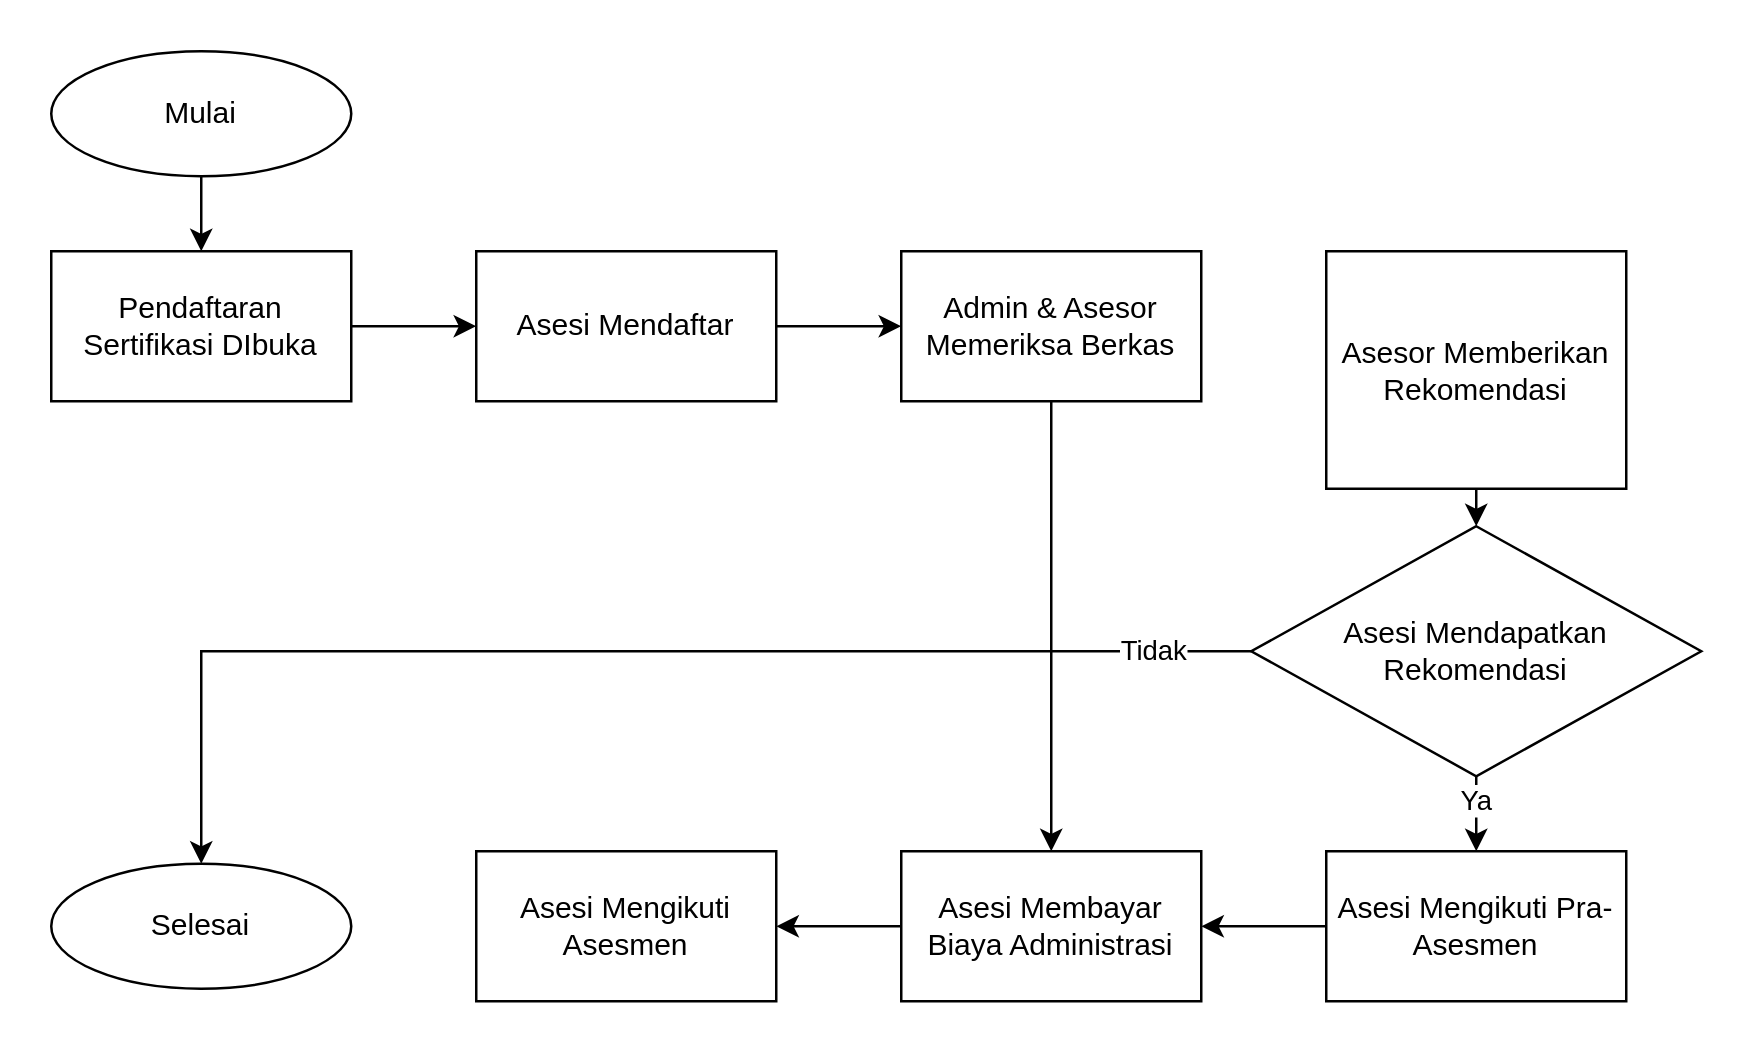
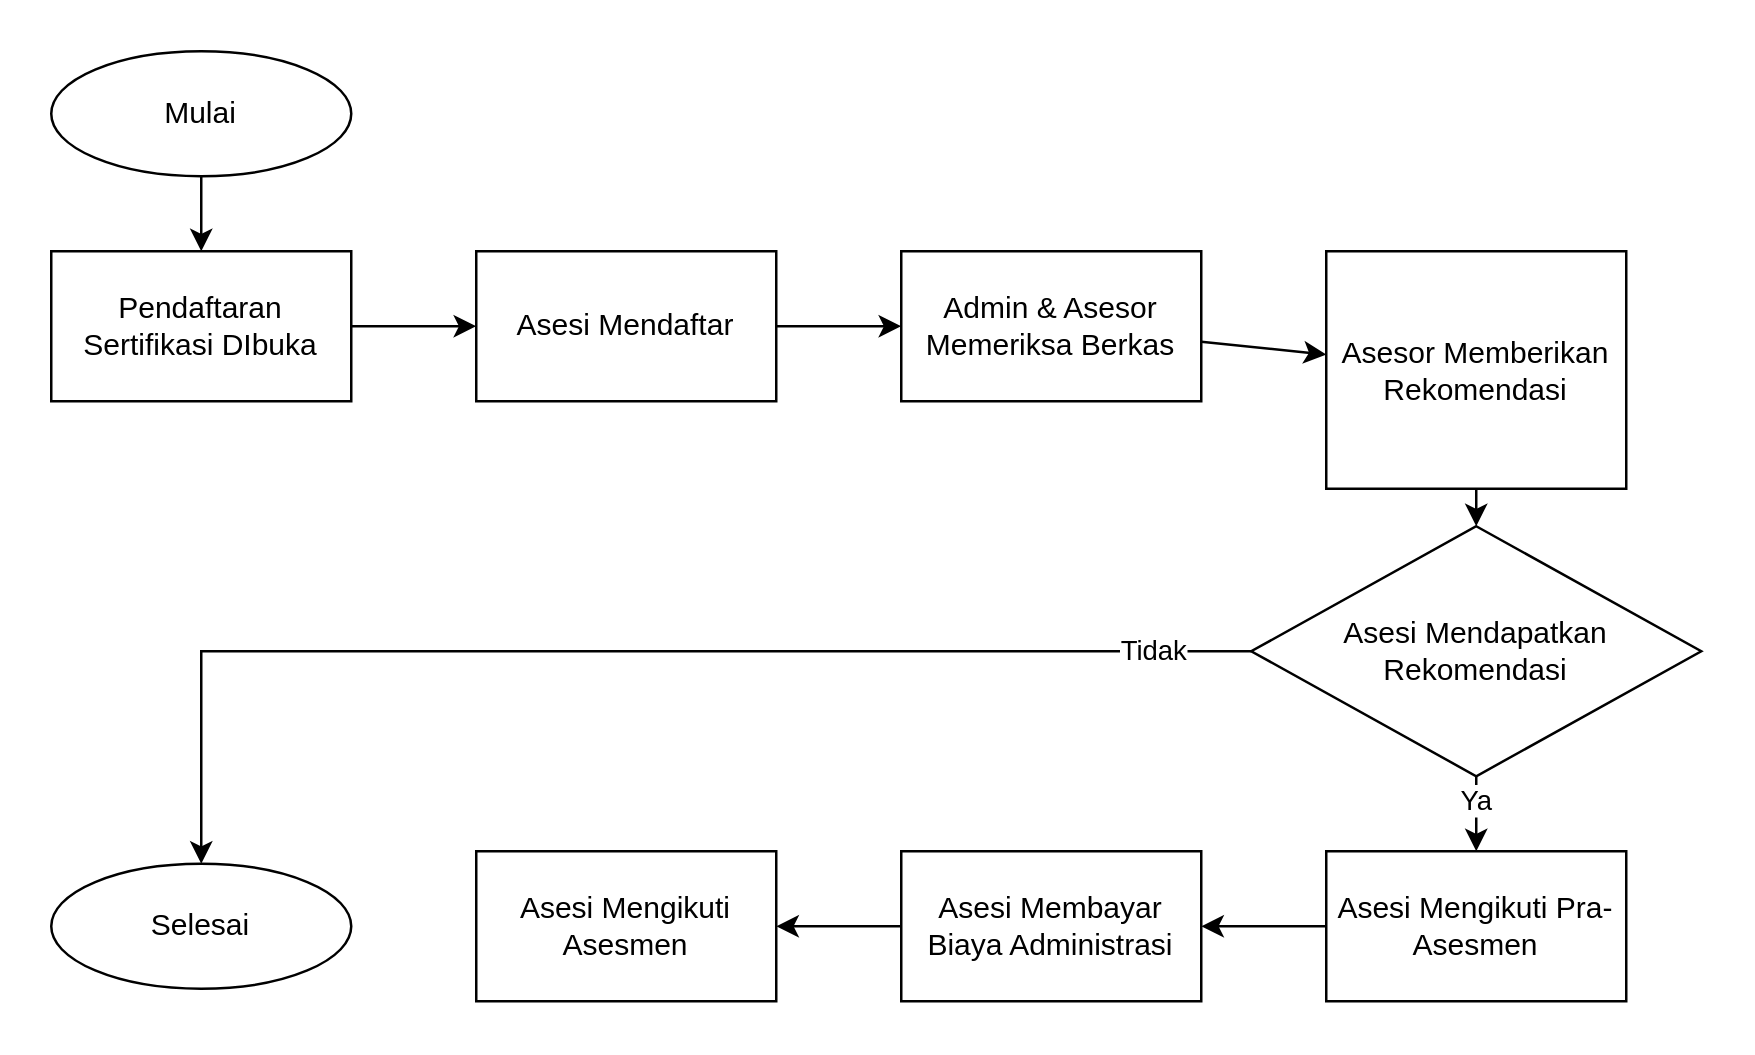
edge "Admin & Asesor Memeriksa Berkas" -> "Asesi Membayar Biaya Administrasi": now "Admin & Asesor Memeriksa Berkas" -> "Asesor Memberikan Rekomendasi"
